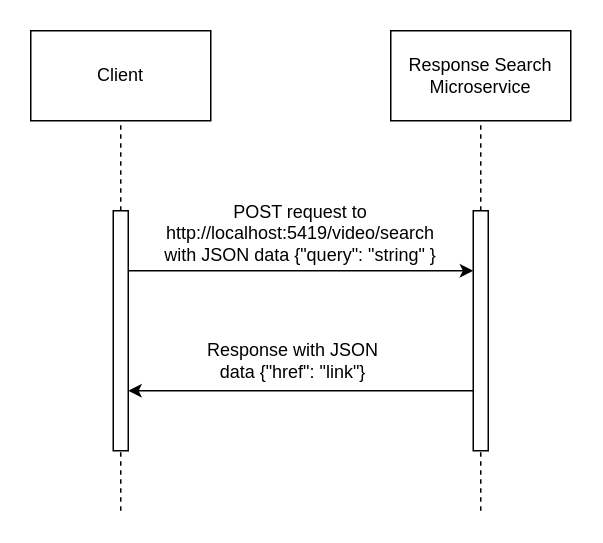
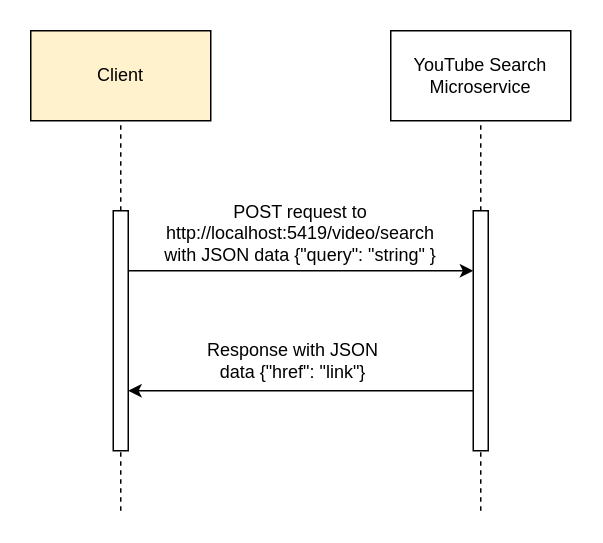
node "Client": fillcolor #ffffff -> #fff2cc
node "Response Search Microservice": label "Response Search Microservice" -> "YouTube Search Microservice"
